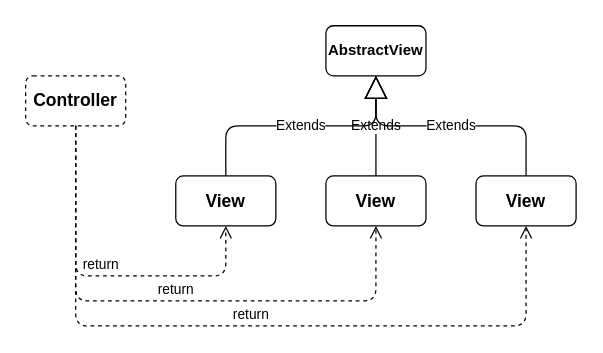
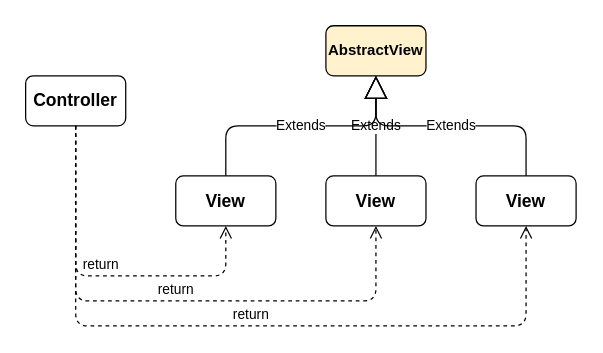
node "AbstractView": fillcolor #ffffff -> #fff2cc
node "Controller": style dashed -> solid
